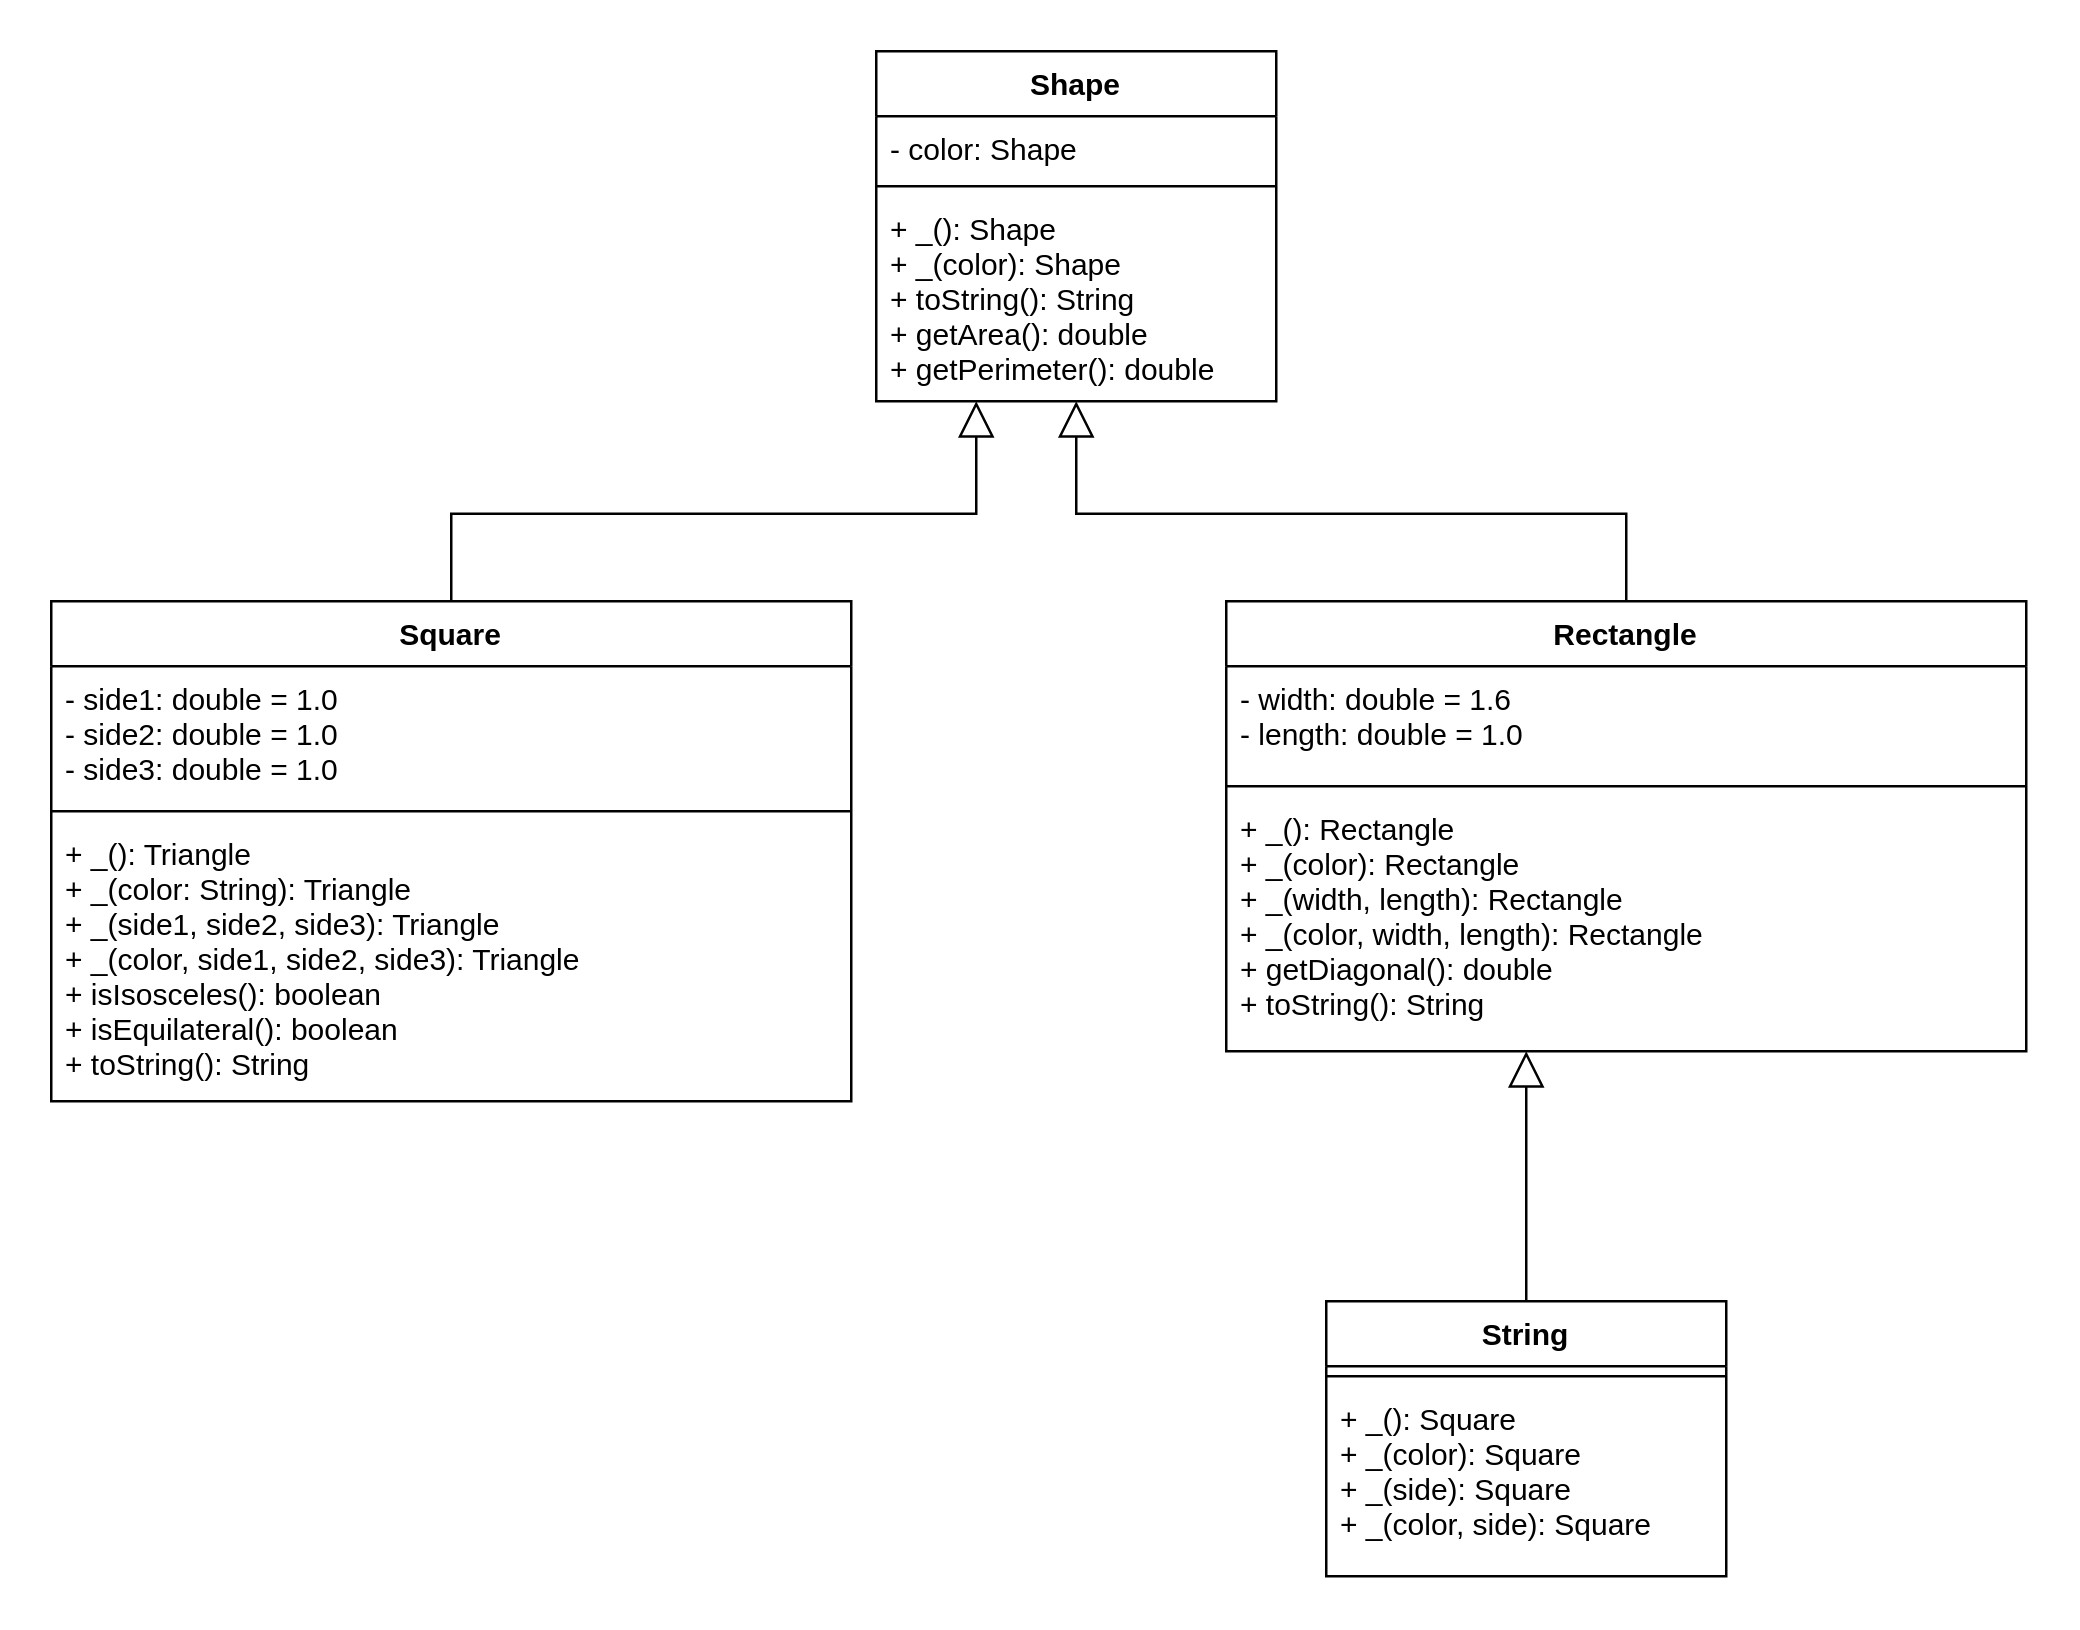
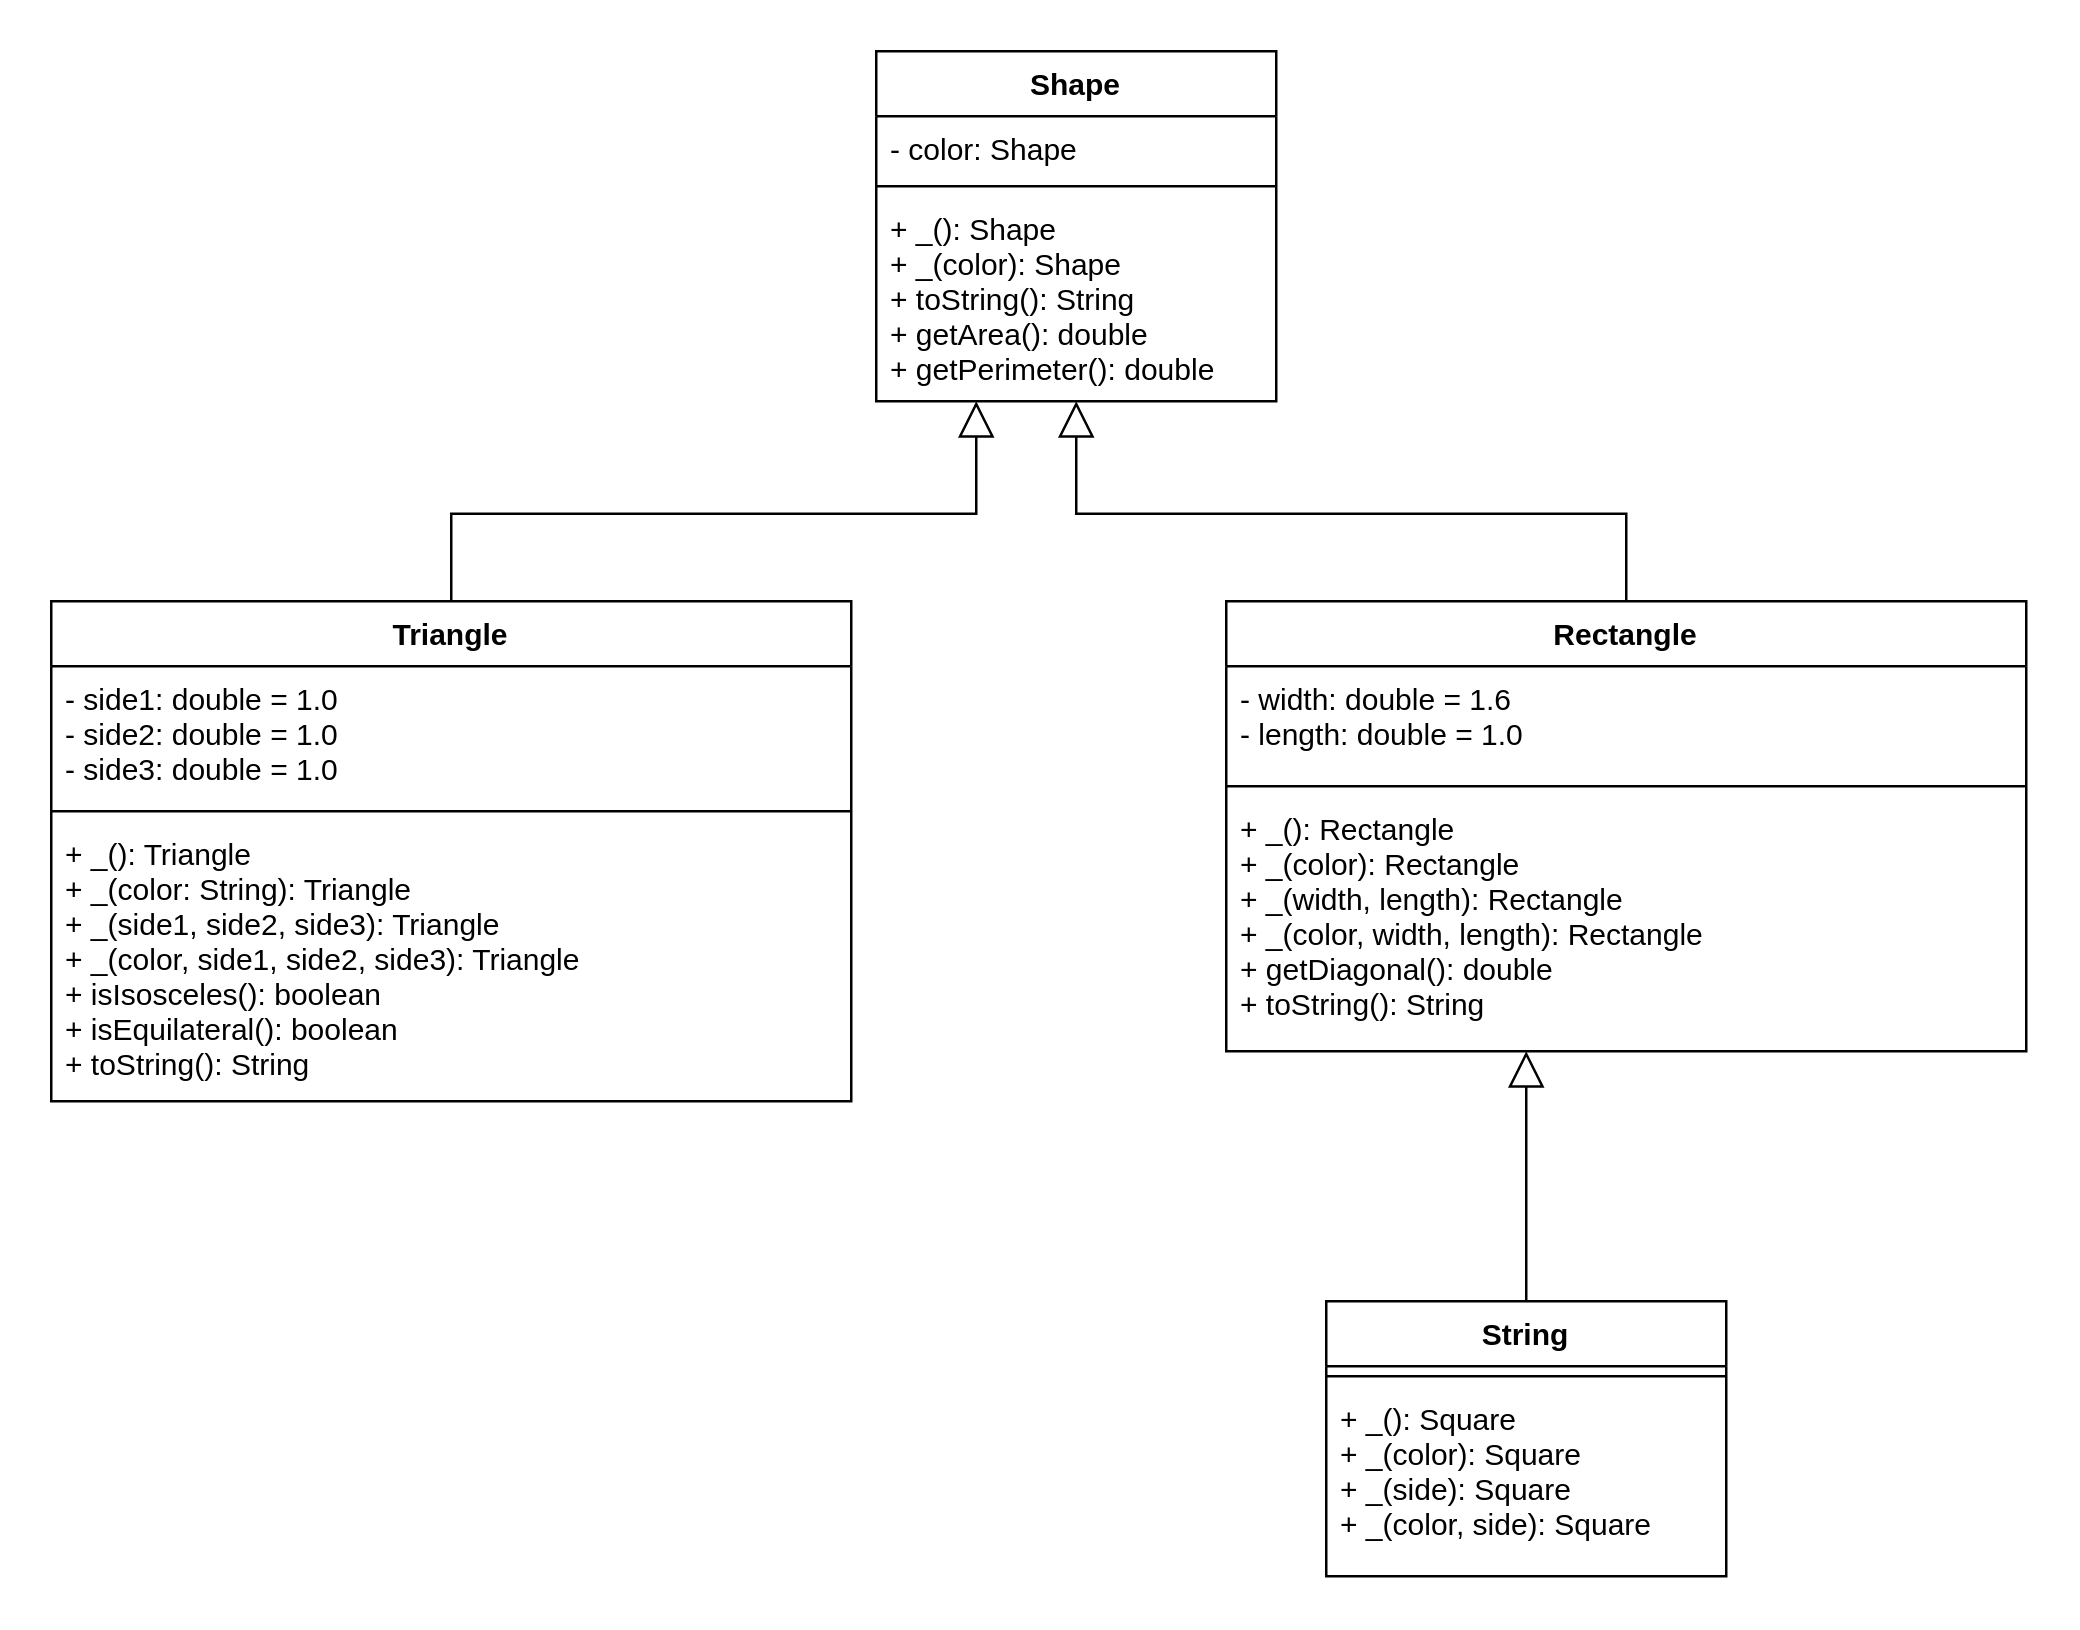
node "Square": label "Square" -> "Triangle"
